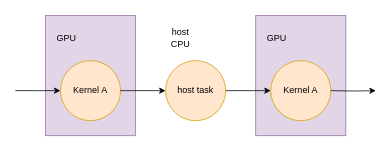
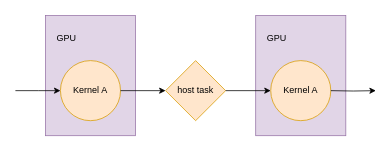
node "host CPU": removed
node "host task": shape ellipse -> diamond
